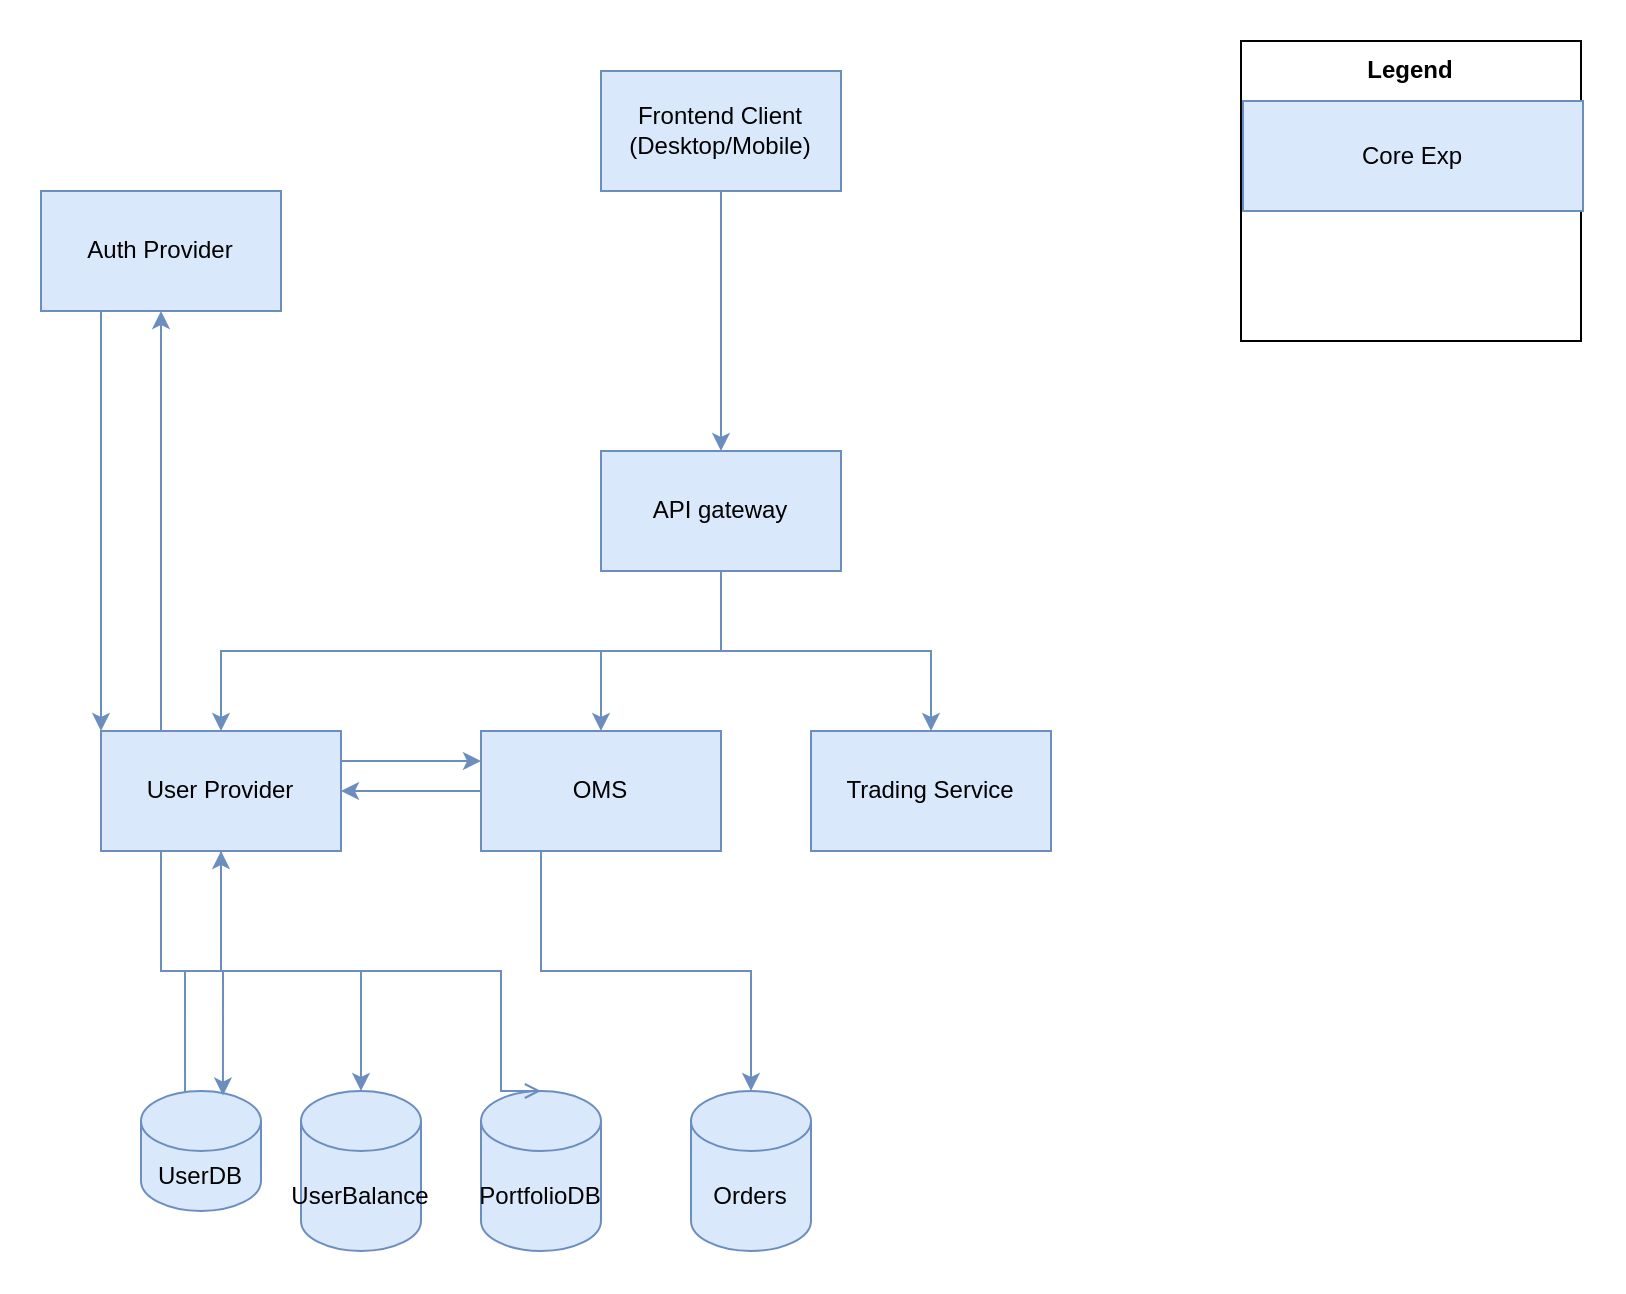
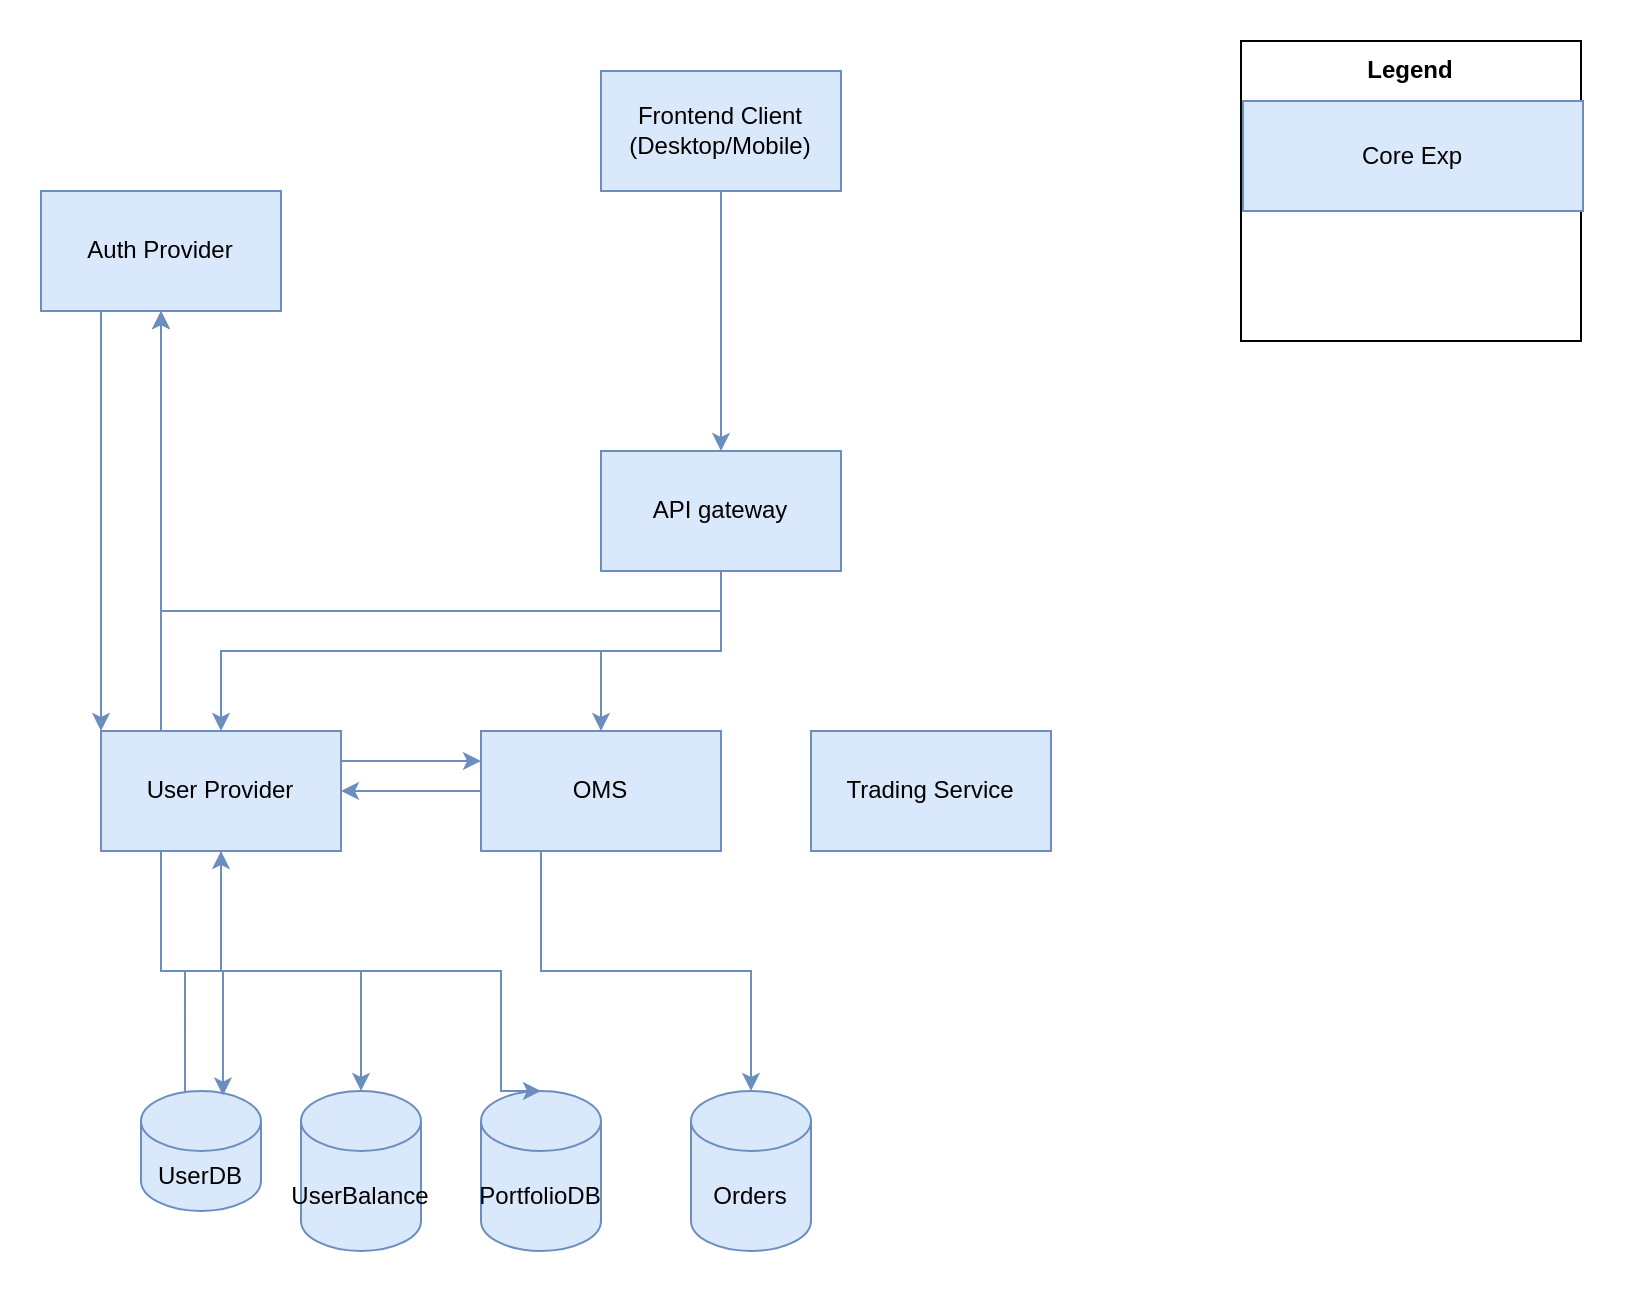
edge "API gateway" -> "Trading Service": now "API gateway" -> "Auth Provider"
edge "User Provider" -> "PortfolioDB": arrowhead open -> classic
